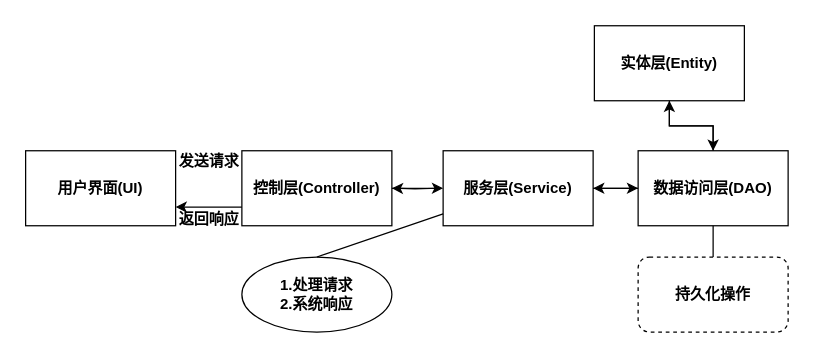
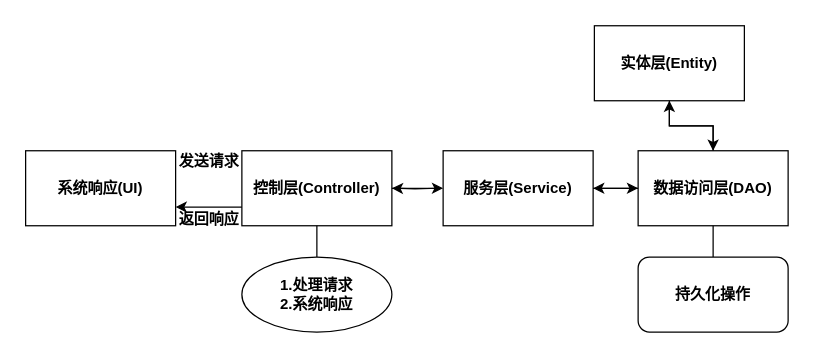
node "用户界面(UI)": label "用户界面(UI)" -> "系统响应(UI)"
edge "服务层(Service)" -- "1.处理请求 2.系统响应": now "控制层(Controller)" -- "1.处理请求 2.系统响应"
node "持久化操作": style dashed -> solid
